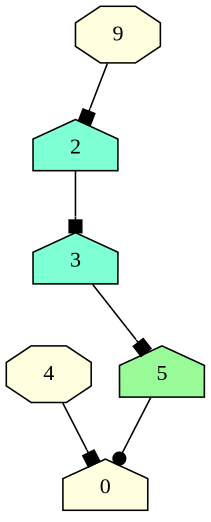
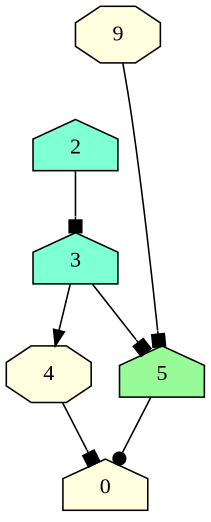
edge "9" -> "2": now "9" -> "5"
edge "3" -> "4": added
